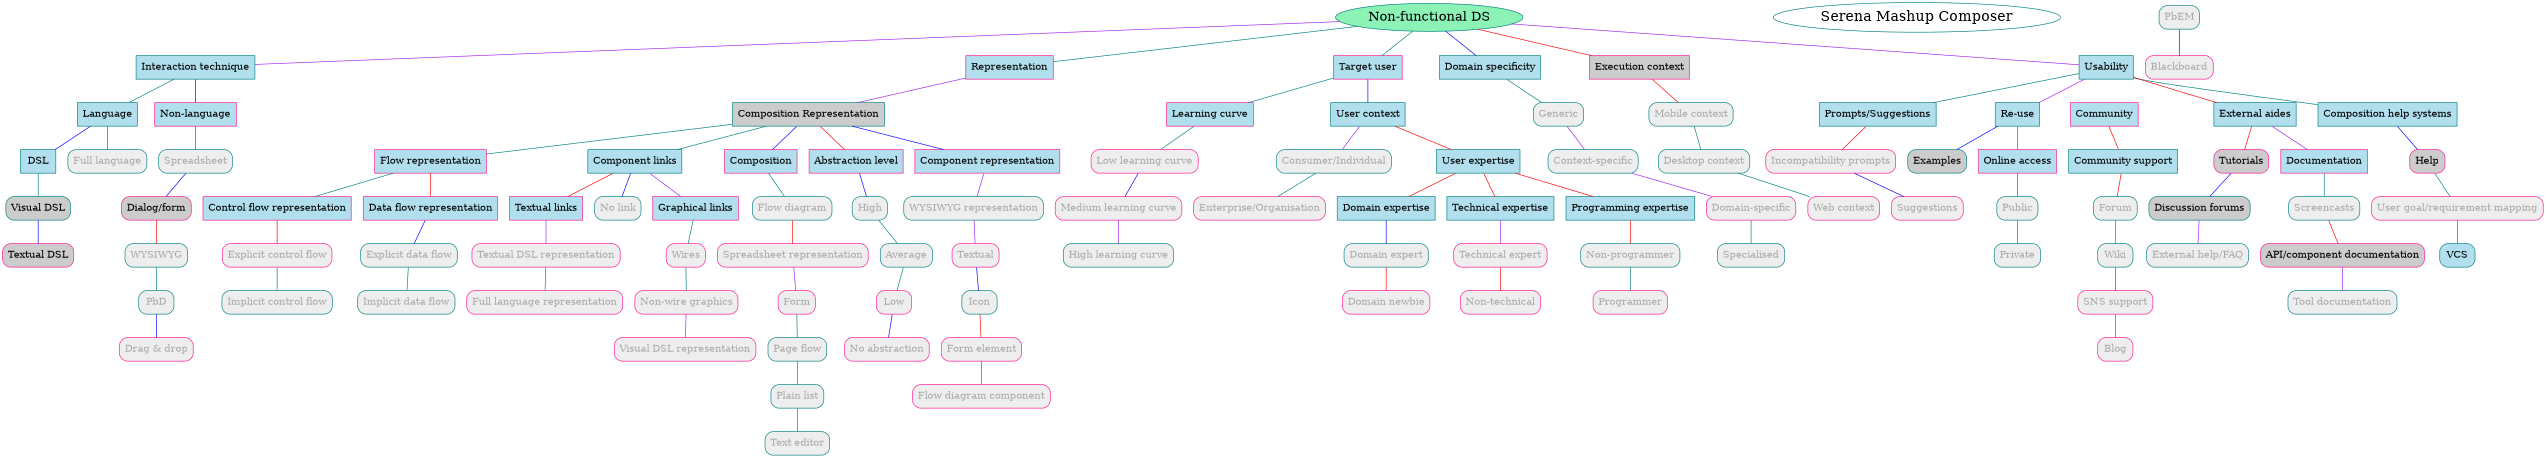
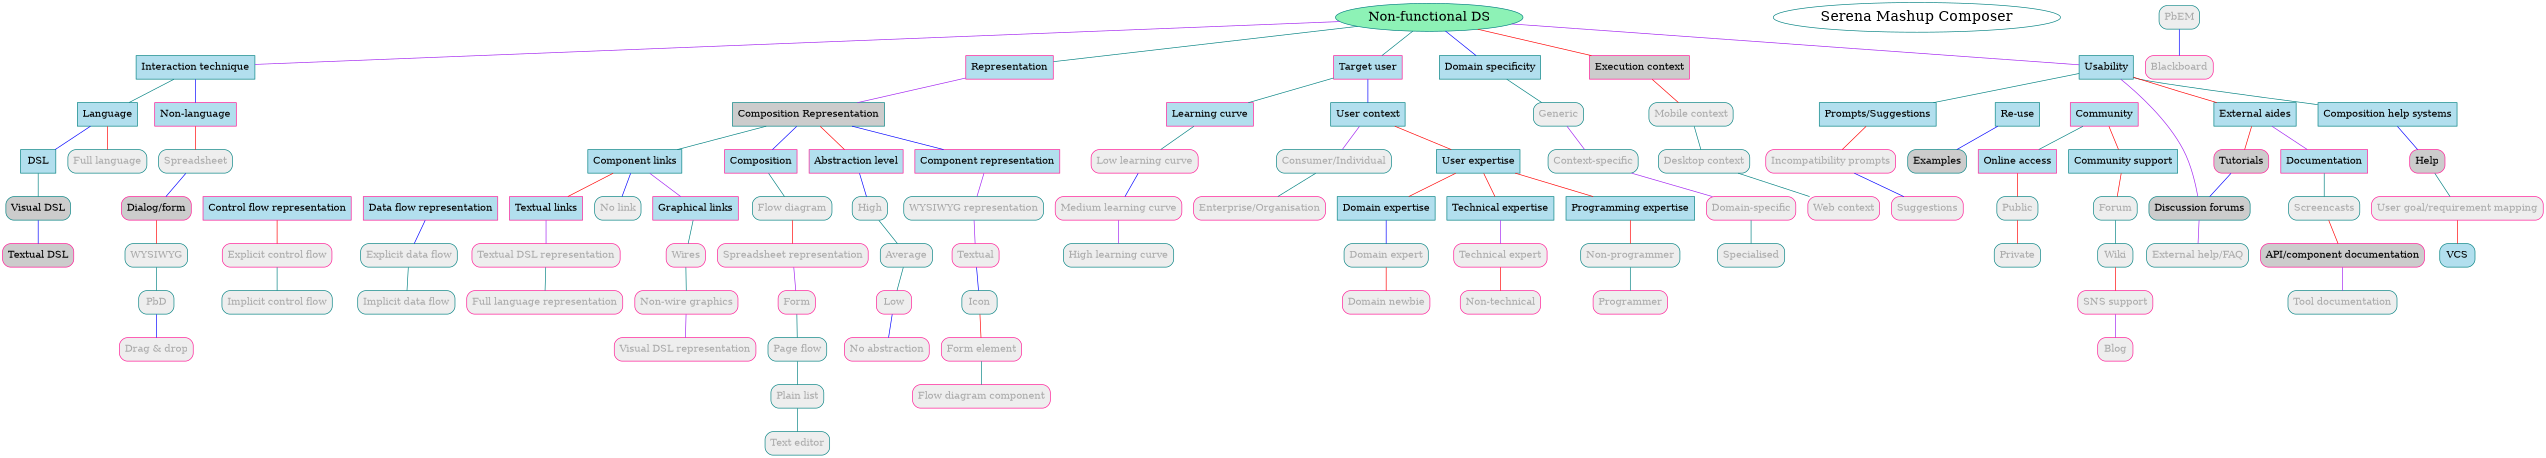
edge "Usability" -- "Re-use": now "Usability" -- "Discussion forums"
edge "Re-use" -- "Online access": now "Community" -- "Online access"
node "Flow representation": removed
